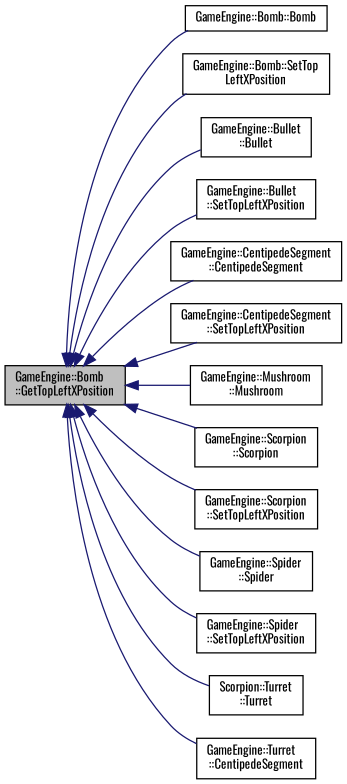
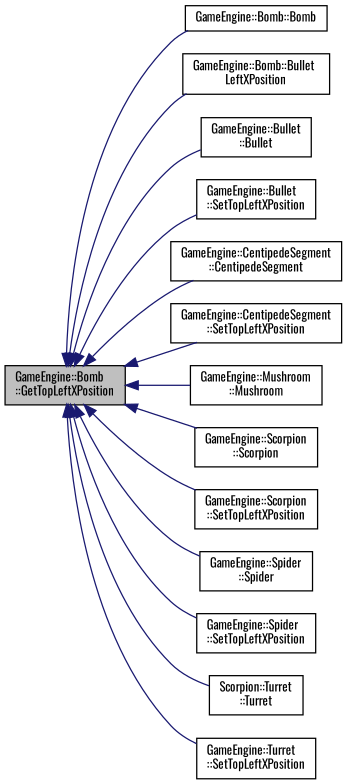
node "GameEngine::Bomb::SetTop LeftXPosition": label "GameEngine::Bomb::SetTop LeftXPosition" -> "GameEngine::Bomb::Bullet LeftXPosition"
node "GameEngine::Turret ::CentipedeSegment": label "GameEngine::Turret ::CentipedeSegment" -> "GameEngine::Turret ::SetTopLeftXPosition"
